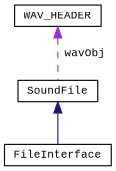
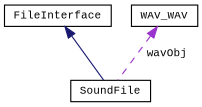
node "WAV_HEADER": label "WAV_HEADER" -> "WAV_WAV"
edge "FileInterface" -> "SoundFile": reversed
